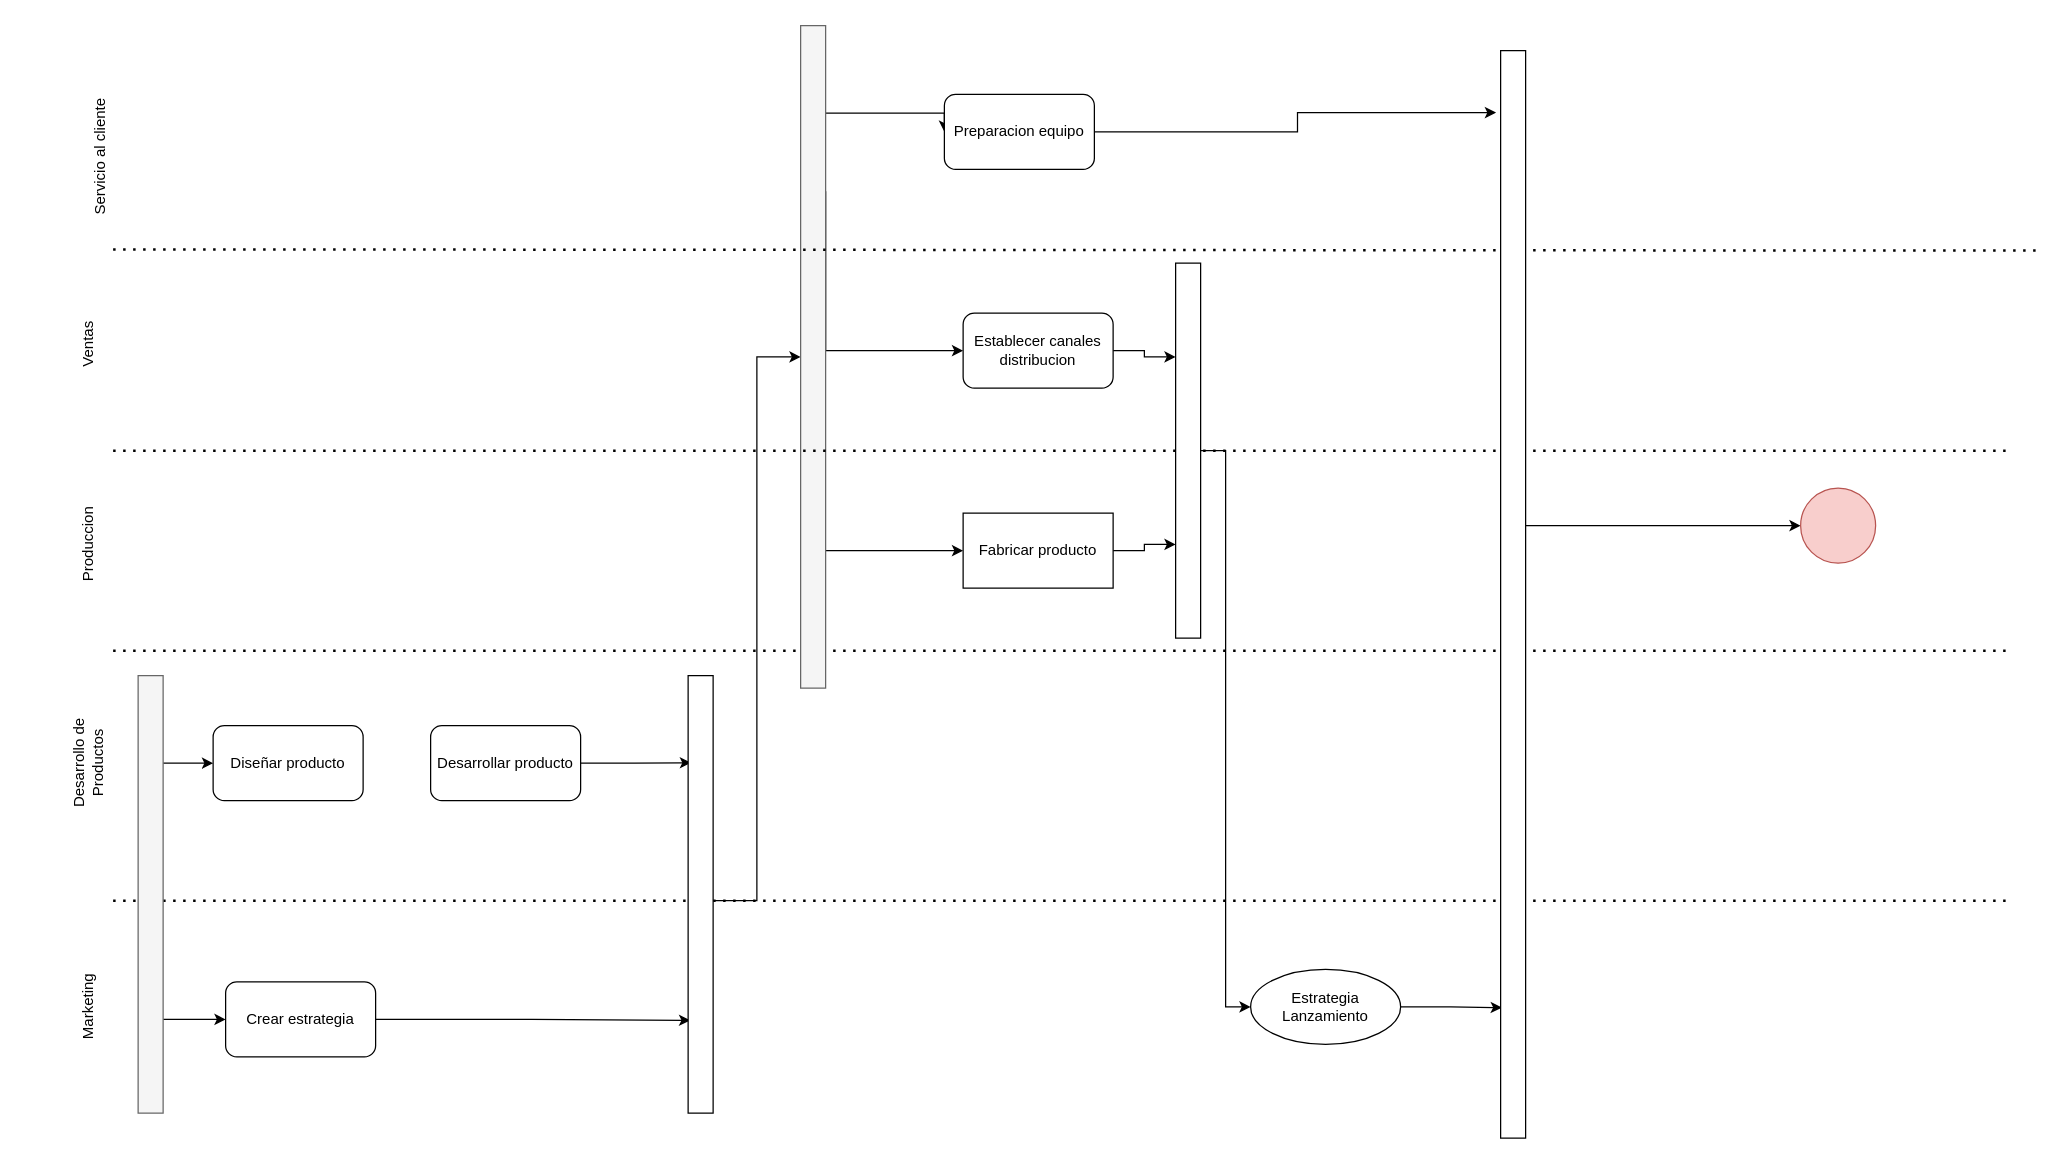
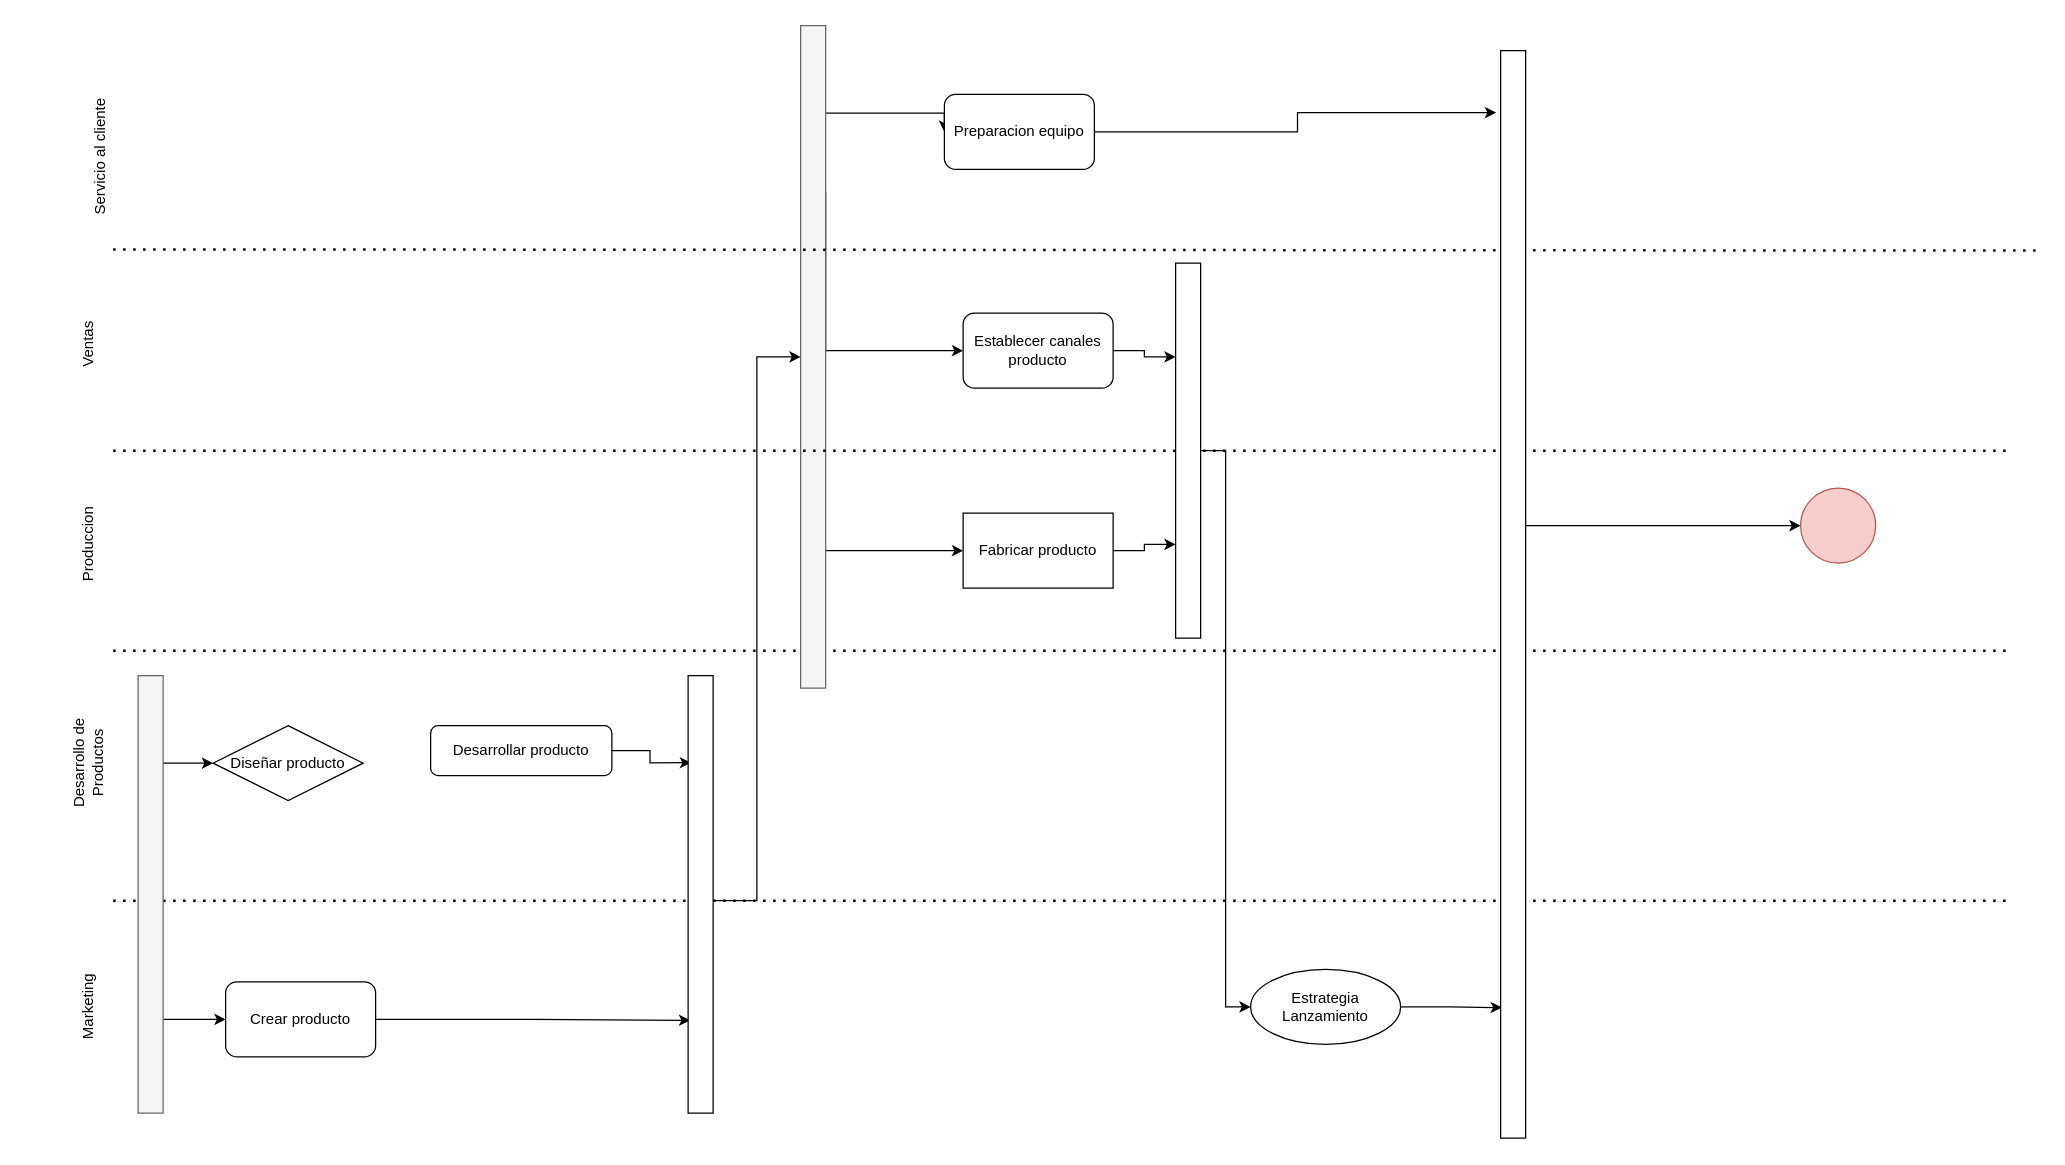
node "Establecer canales distribucion": label "Establecer canales distribucion" -> "Establecer canales producto"
node "Diseñar producto": shape rounded rectangle -> diamond
node "Desarrollar producto": size 150x75 -> 181x50
node "Crear estrategia": label "Crear estrategia" -> "Crear producto"
